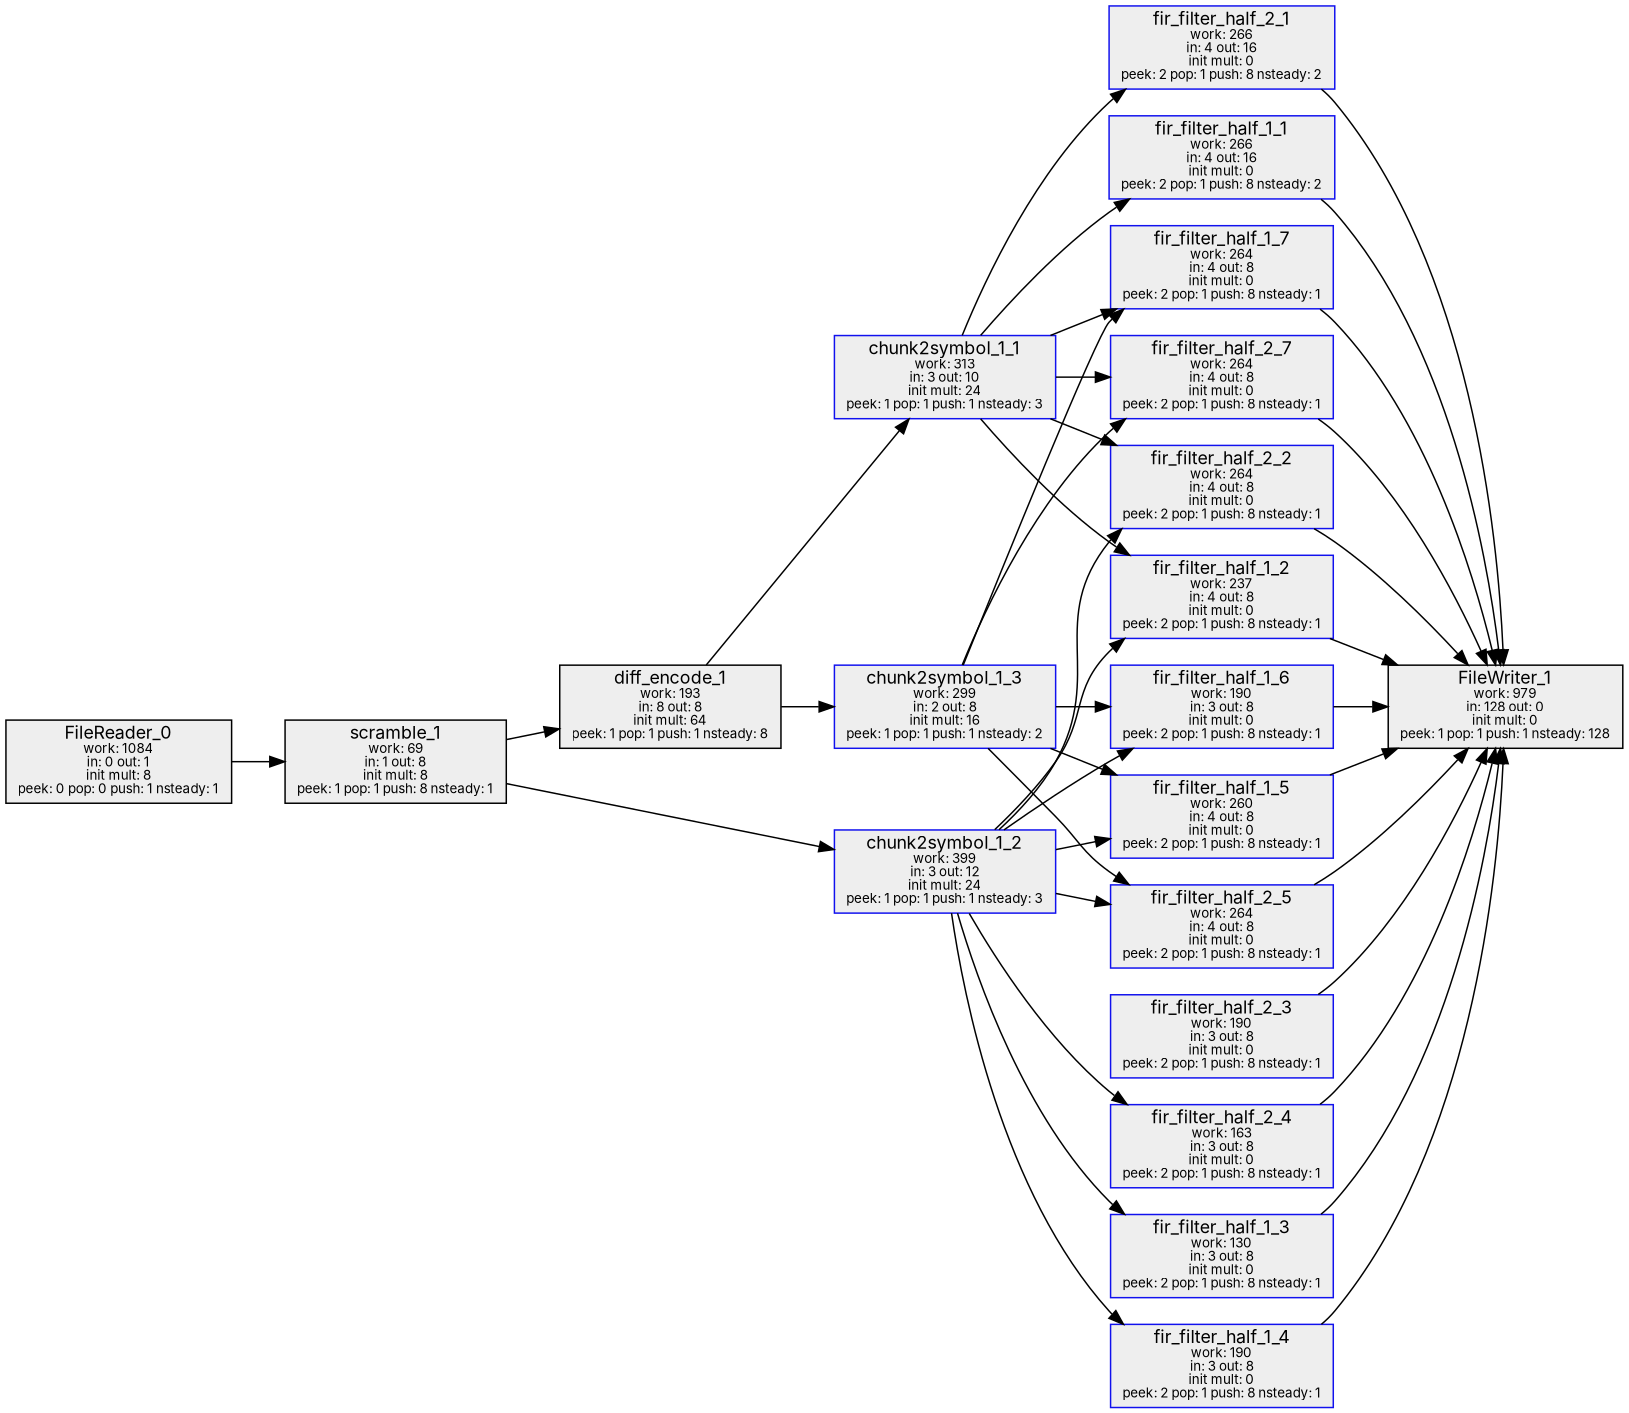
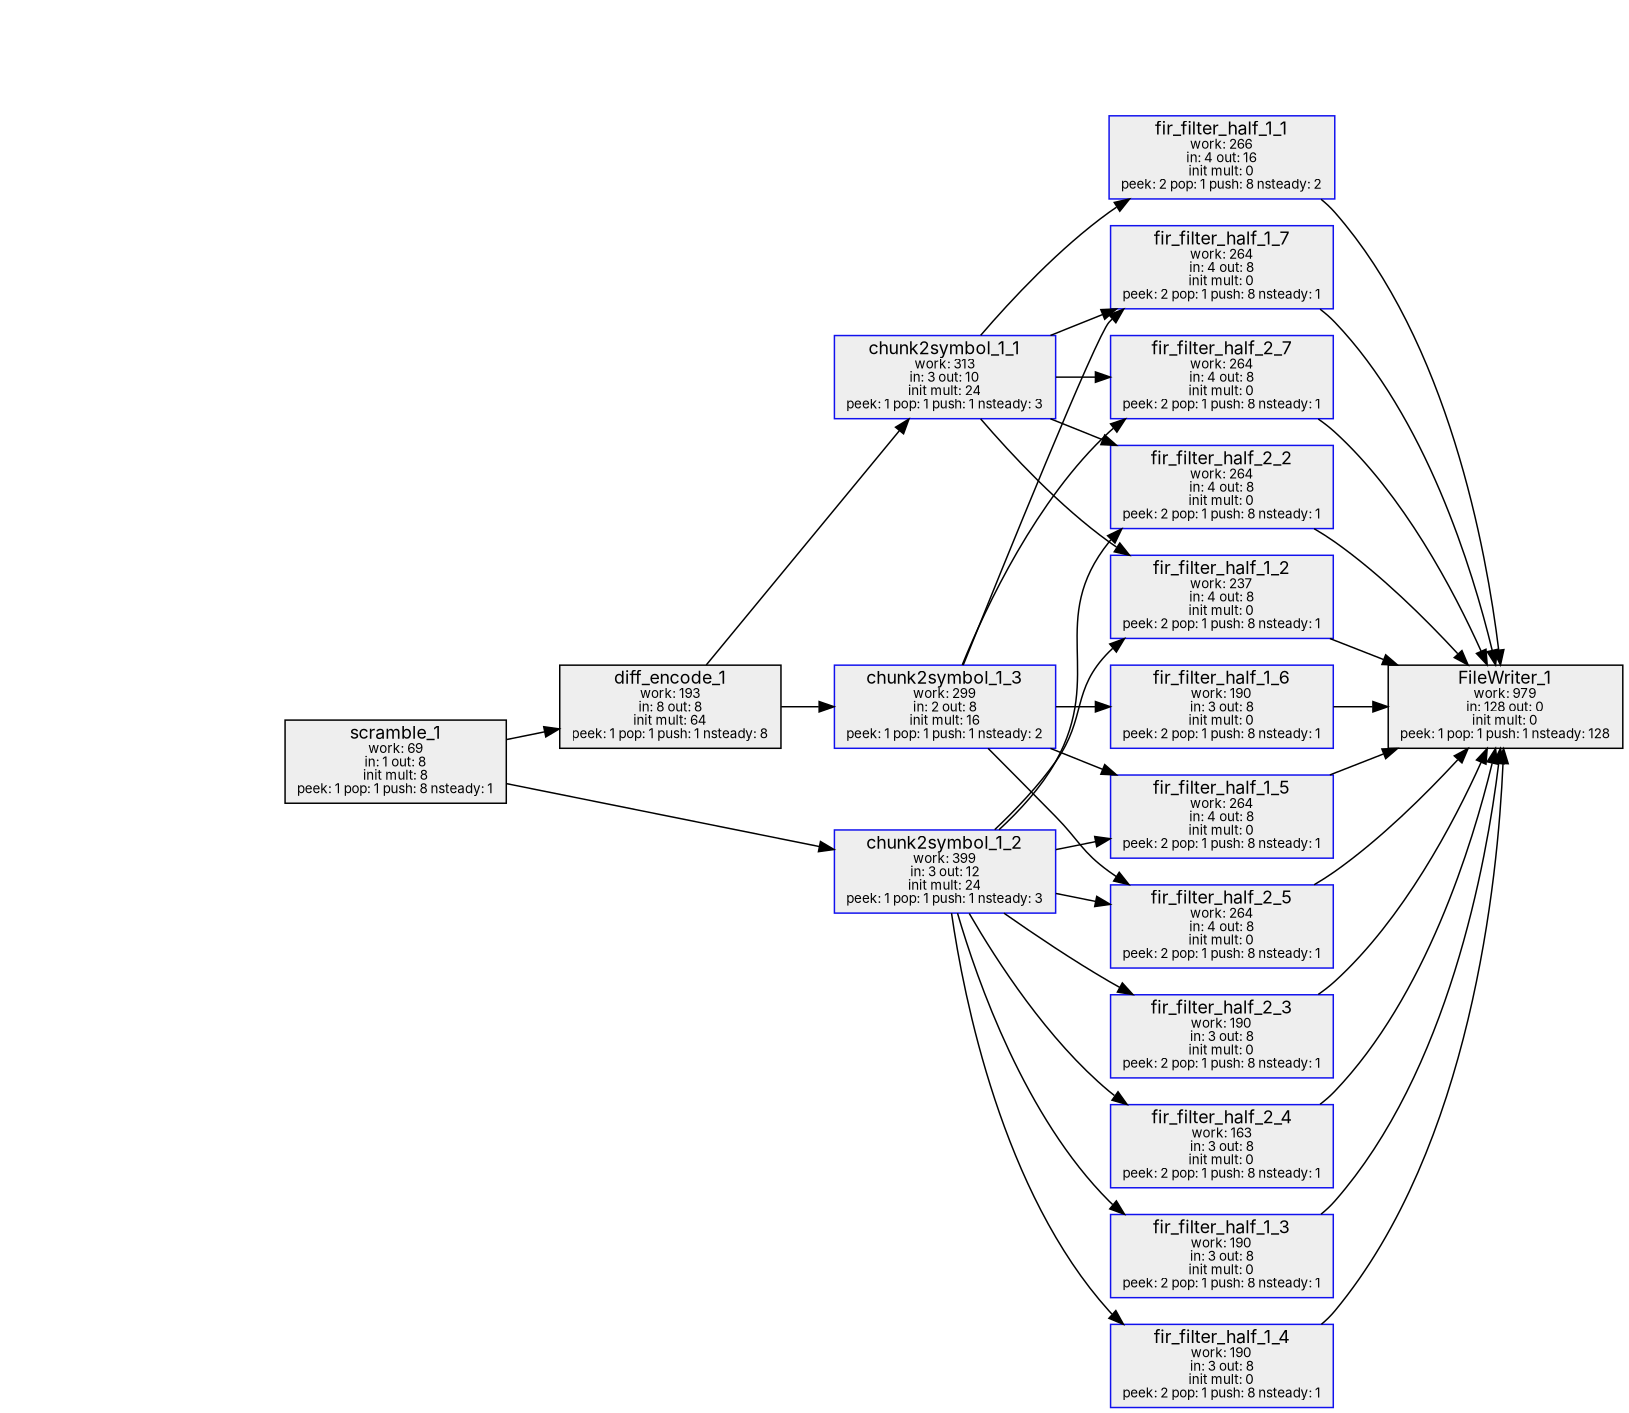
node "fir_filter_half_2_1": removed
node "FileReader_0": removed
edge "chunk2symbol_1_2" -> "fir_filter_half_1_6": now "chunk2symbol_1_2" -> "fir_filter_half_2_3"
node "fir_filter_half_1_5": text "work: 260" -> "work: 264"
node "fir_filter_half_1_3": text "work: 130" -> "work: 190"
